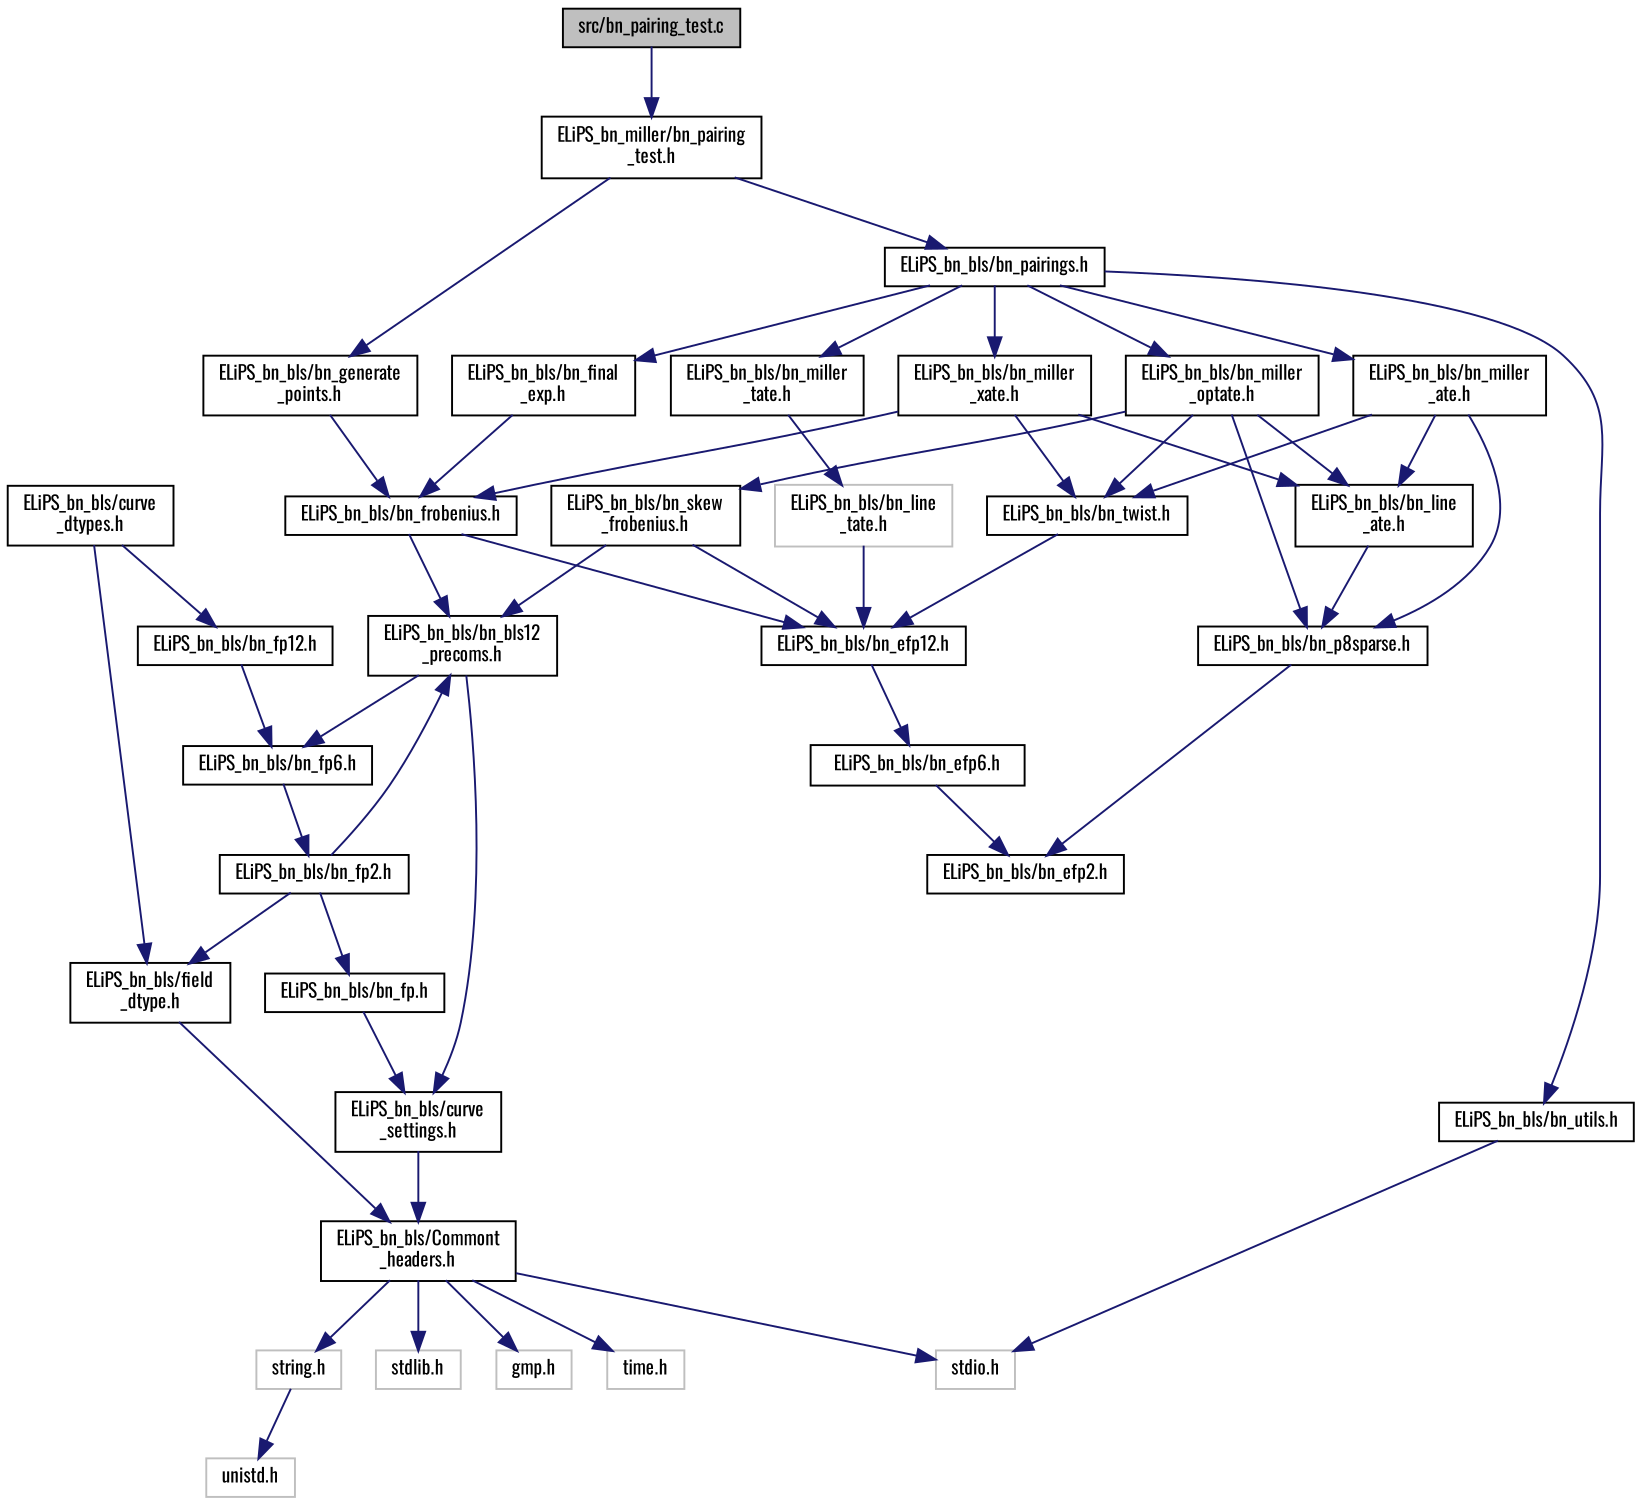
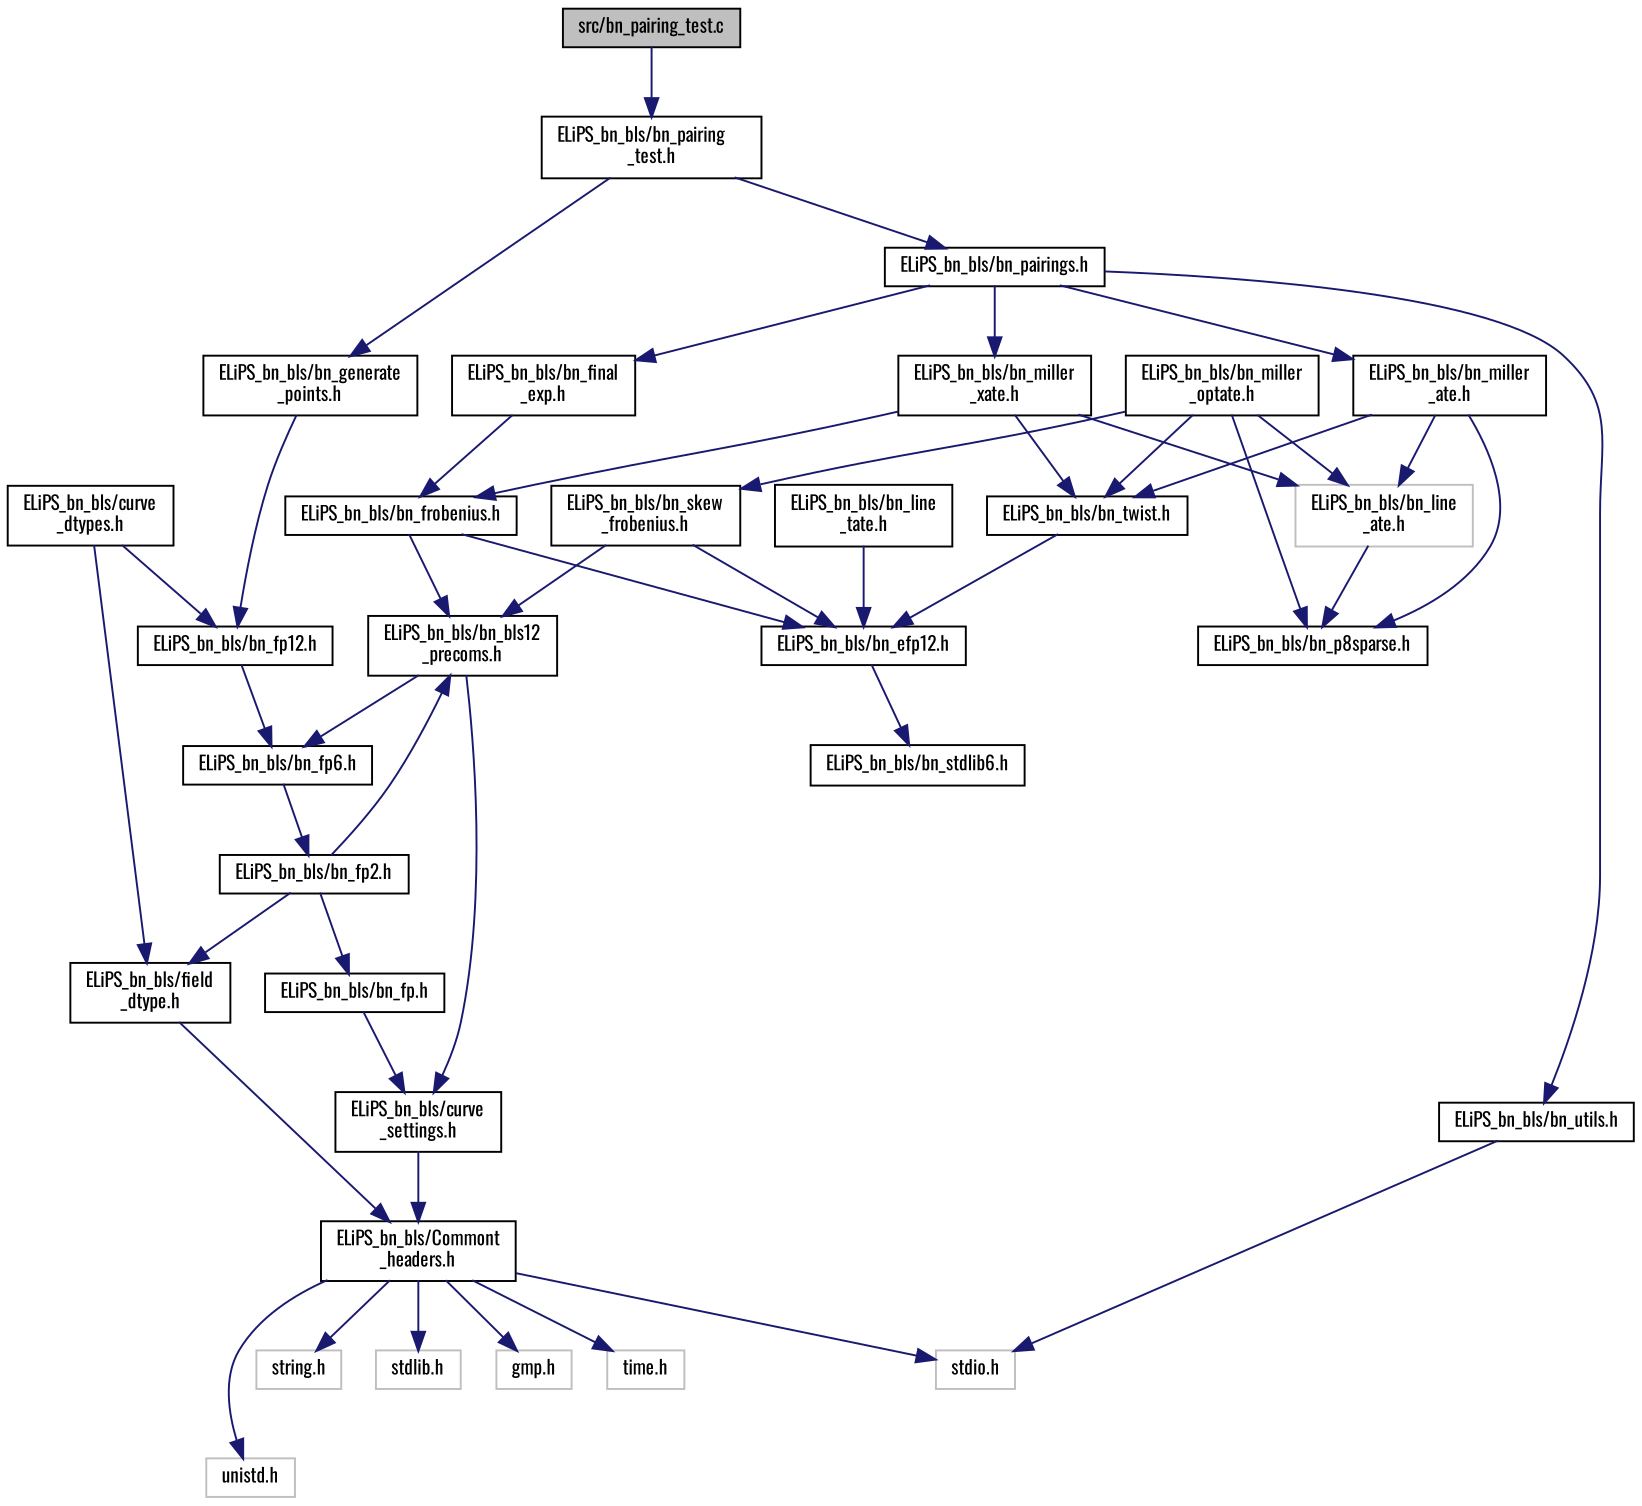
node "ELiPS_bn_miller/bn_pairing _test.h": label "ELiPS_bn_miller/bn_pairing _test.h" -> "ELiPS_bn_bls/bn_pairing _test.h"
edge "ELiPS_bn_bls/bn_pairings.h" -> "ELiPS_bn_bls/bn_miller _optate.h": removed
node "ELiPS_bn_bls/bn_miller _tate.h": removed
edge "ELiPS_bn_bls/bn_generate _points.h" -> "ELiPS_bn_bls/bn_frobenius.h": now "ELiPS_bn_bls/bn_generate _points.h" -> "ELiPS_bn_bls/bn_fp12.h"
node "ELiPS_bn_bls/bn_line _tate.h": color grey75 -> black
node "ELiPS_bn_bls/bn_line _ate.h": color black -> grey75
node "ELiPS_bn_bls/bn_efp6.h": label "ELiPS_bn_bls/bn_efp6.h" -> "ELiPS_bn_bls/bn_stdlib6.h"
node "ELiPS_bn_bls/bn_efp2.h": removed
edge "string.h" -> "unistd.h": now "ELiPS_bn_bls/Commont _headers.h" -> "unistd.h"
